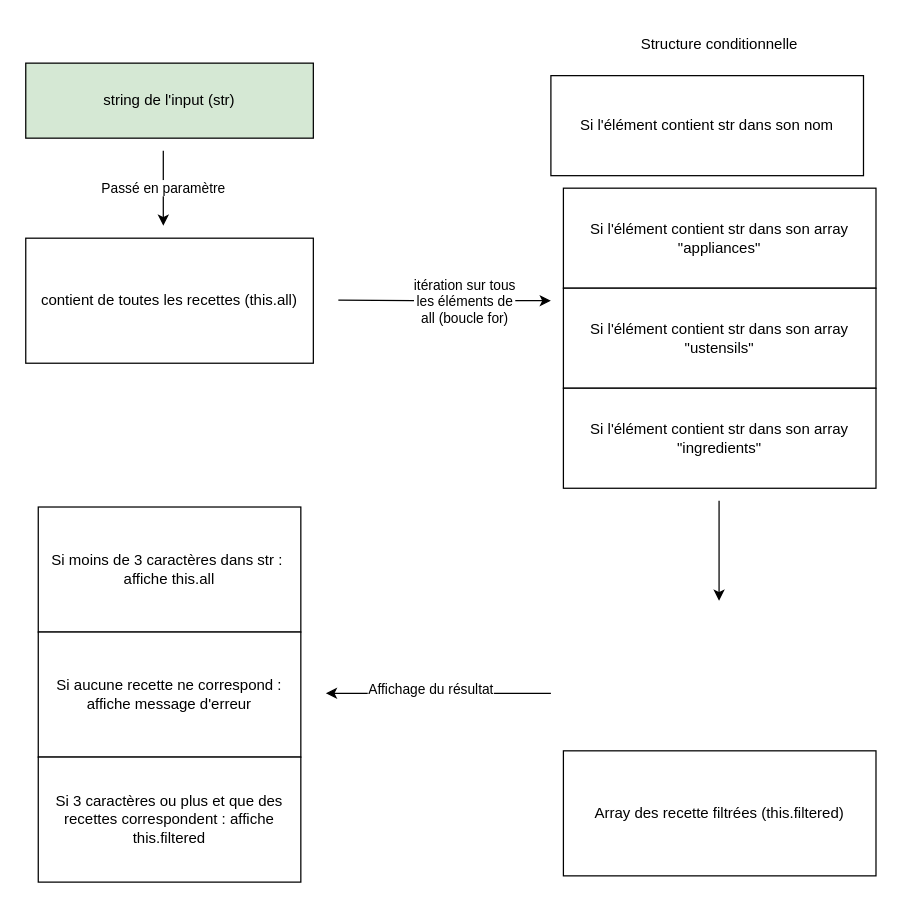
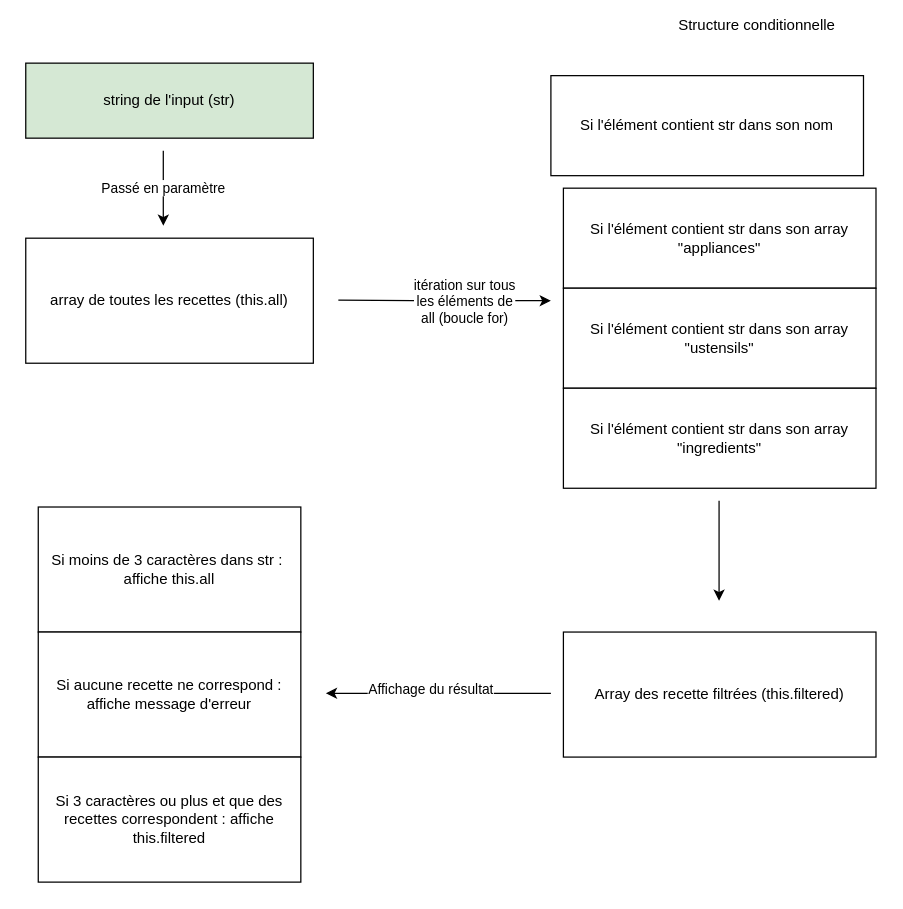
node "Structure conditionnelle": moved (719, 44) -> (757, 26)
node "contient de toutes les recettes (this.all)": label "contient de toutes les recettes (this.all)" -> "array de toutes les recettes (this.all)"
node "Array des recette filtrées (this.filtered)": moved (719, 813) -> (719, 694)
